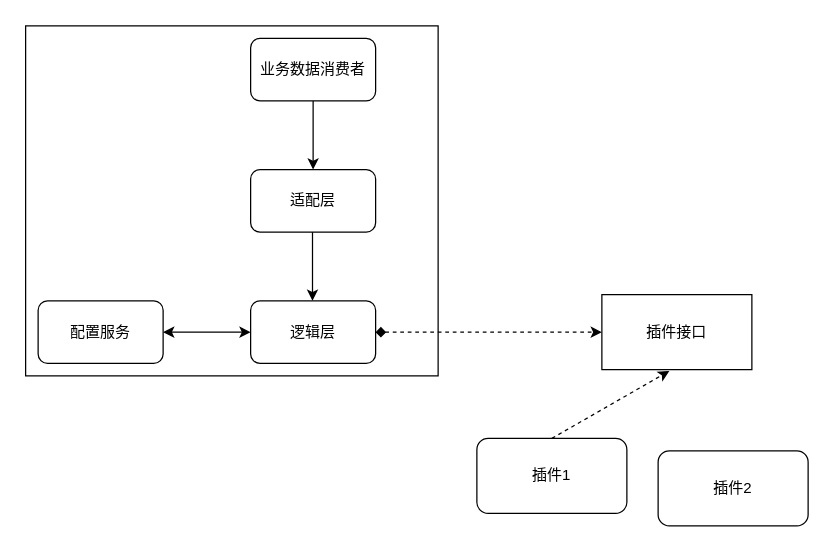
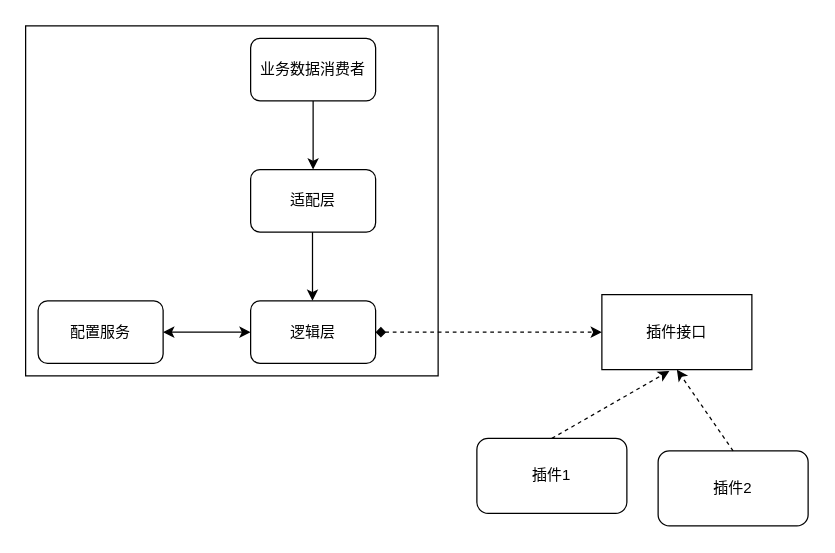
edge "插件2" -> "插件接口": added
